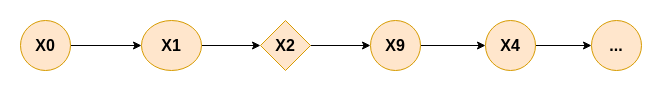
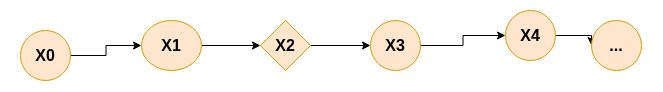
node "X0": moved (46, 46) -> (46, 56)
node "X9": label "X9" -> "X3"
node "X4": moved (511, 46) -> (531, 36)
